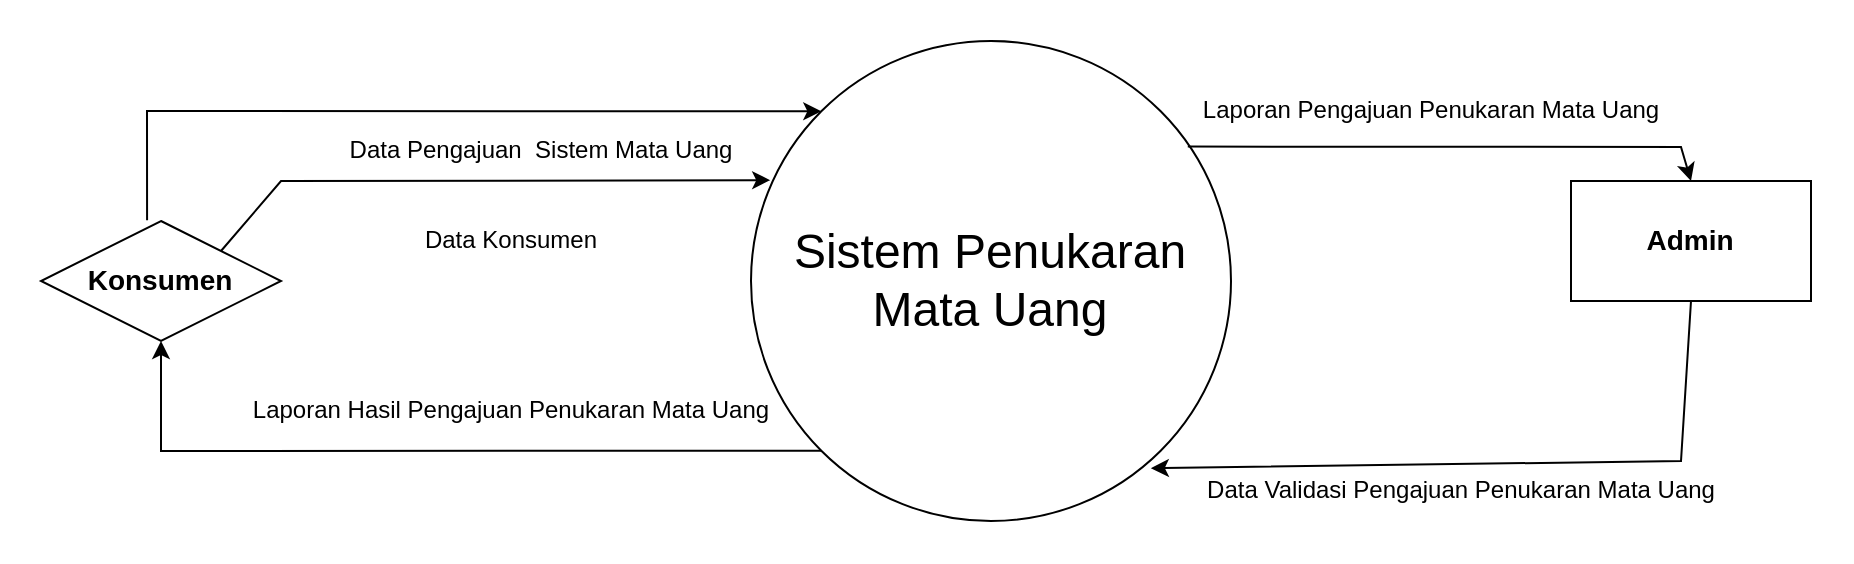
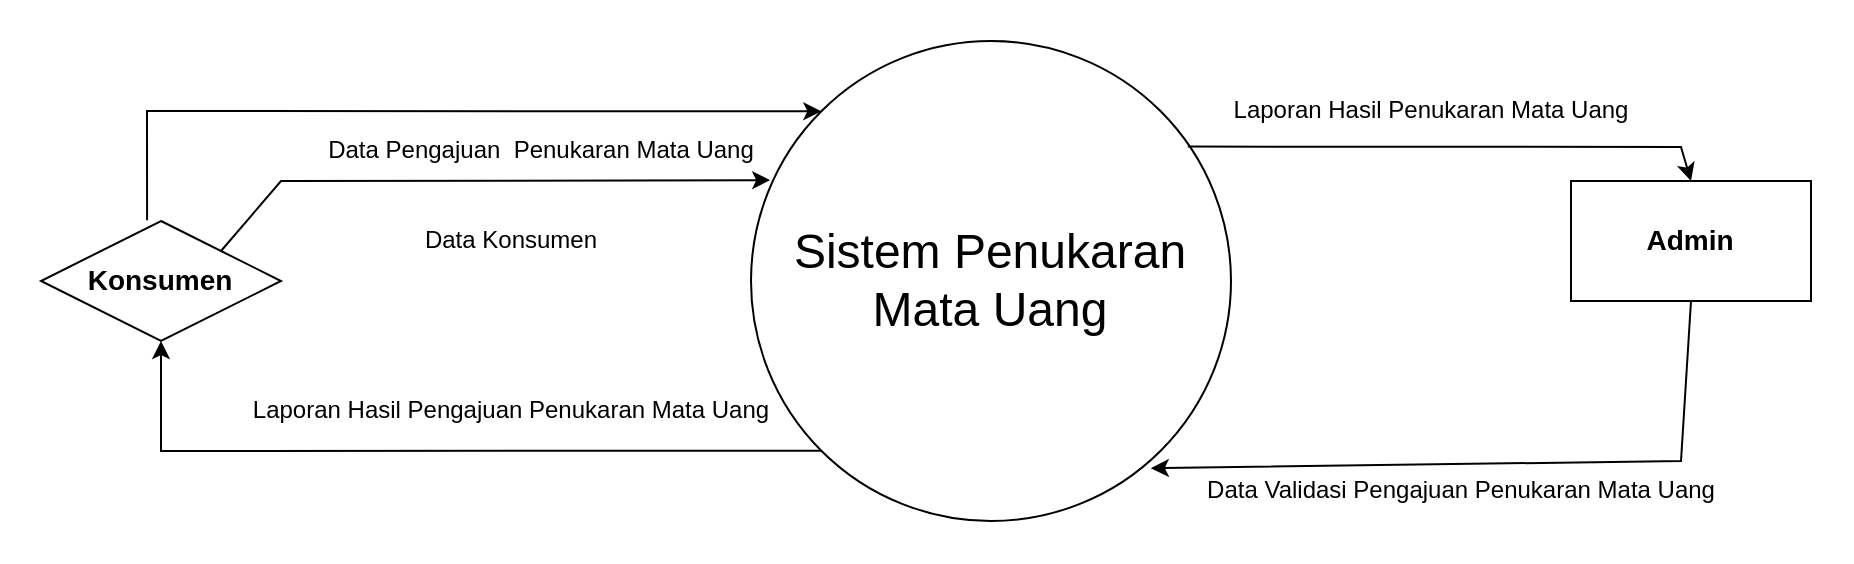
node "Laporan Pengajuan Penukaran Mata Uang": label "Laporan Pengajuan Penukaran Mata Uang" -> "Laporan Hasil Penukaran Mata Uang"
node "Data Pengajuan Sistem Mata Uang": label "Data Pengajuan Sistem Mata Uang" -> "Data Pengajuan Penukaran Mata Uang"
